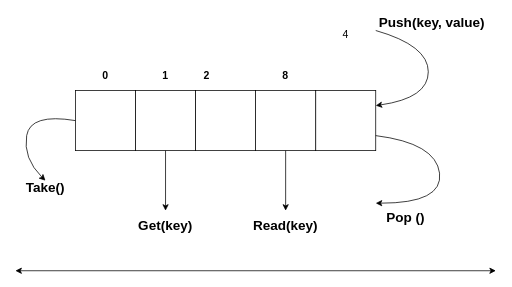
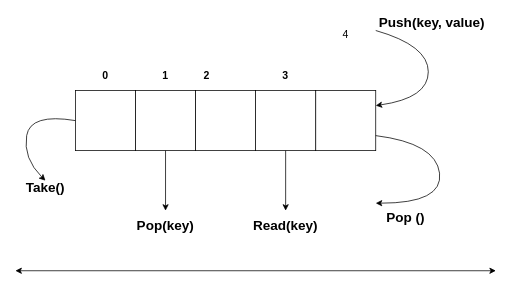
node "8": label "8" -> "3"
node "Get(key)": label "Get(key)" -> "Pop(key)"
